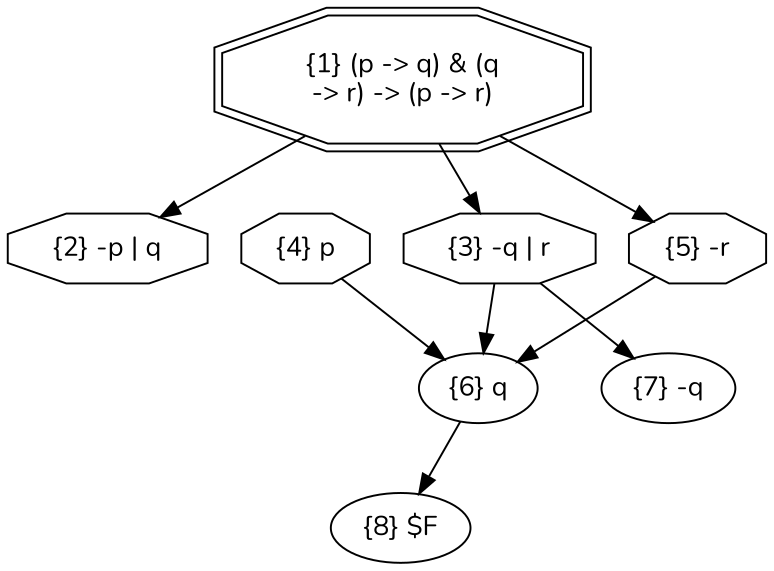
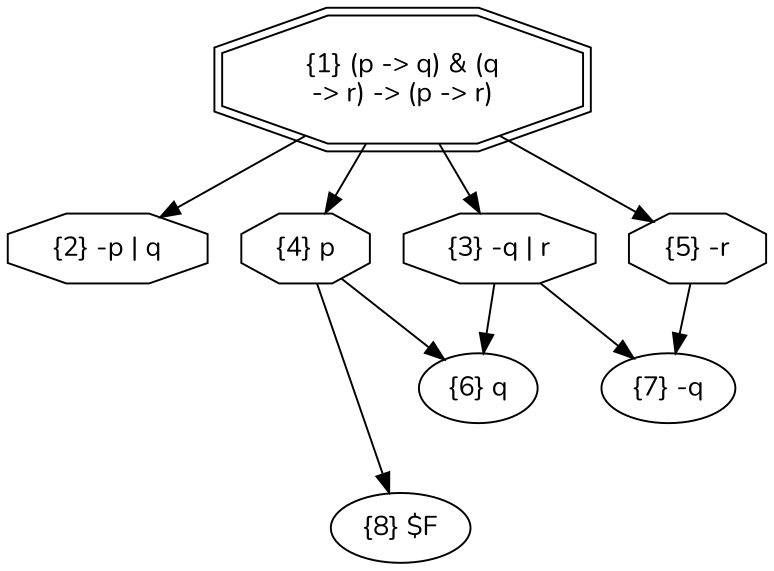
edge "{1} (p -> q) & (q -> r) -> (p -> r)" -> "{4} p": added
edge "{5} -r" -> "{6} q": now "{5} -r" -> "{7} -q"
edge "{6} q" -> "{8} $F": now "{4} p" -> "{8} $F"
